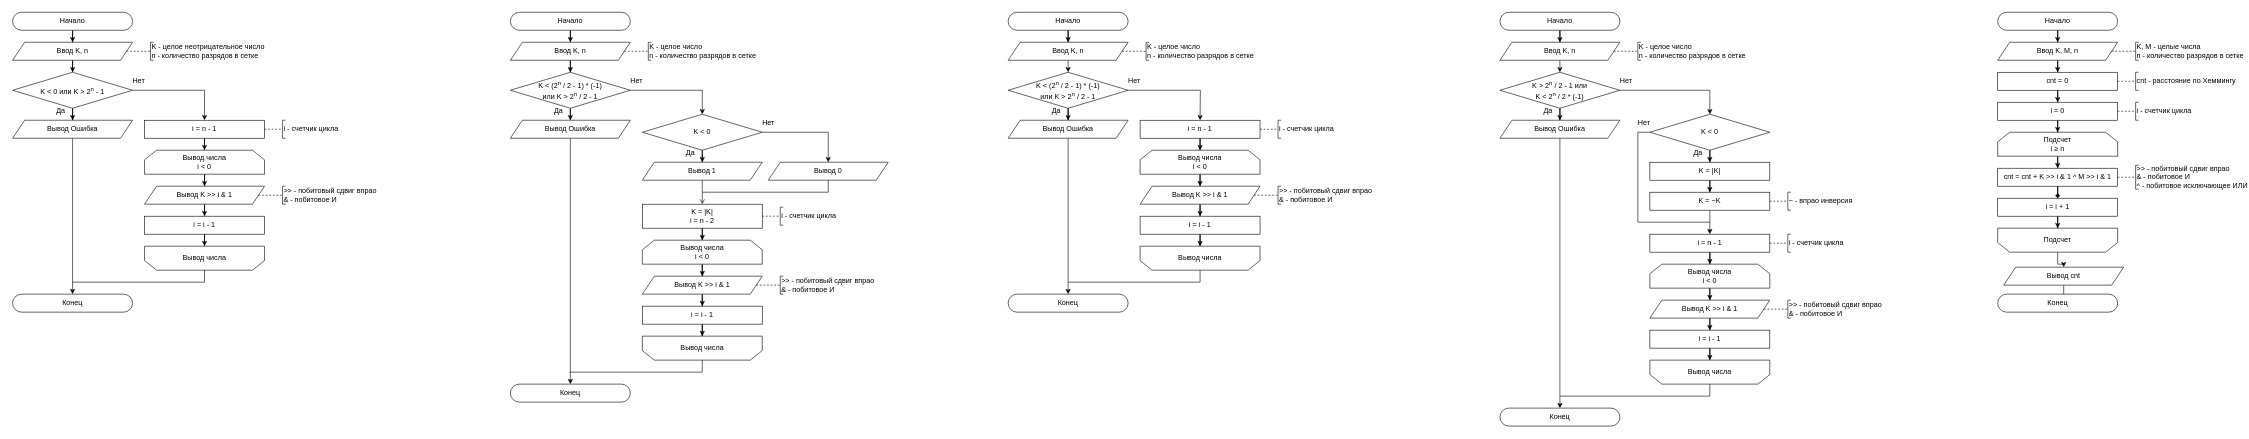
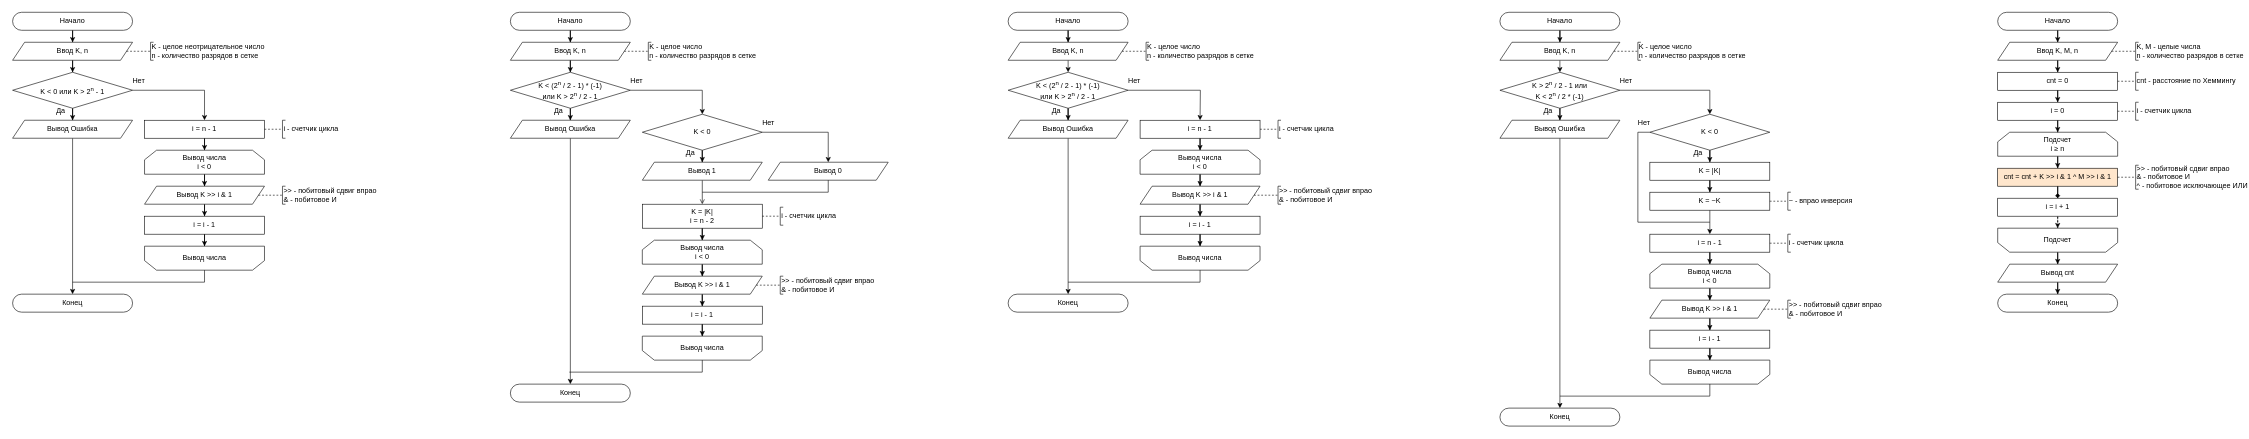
node "cnt = cnt + K >> i & 1 ^ M >> i & 1": fillcolor #ffffff -> #ffe6cc
edge "i = i + 1" -> "Подсчет": style solid -> dashed
node "Вывод cnt": moved (2064, 276) -> (2058, 273)
